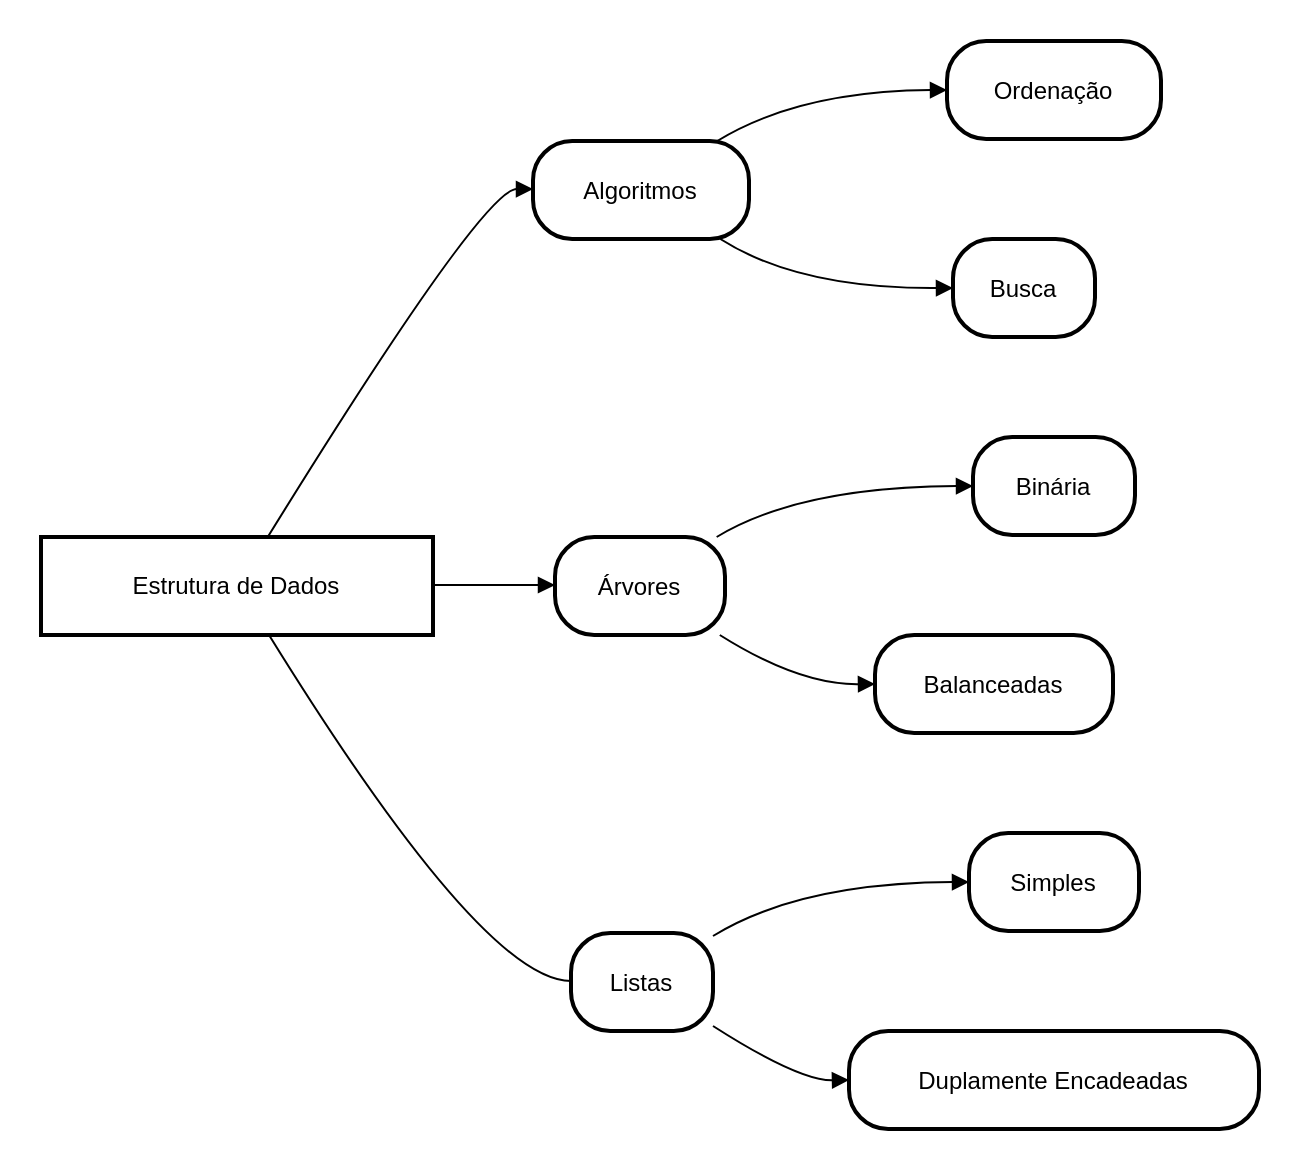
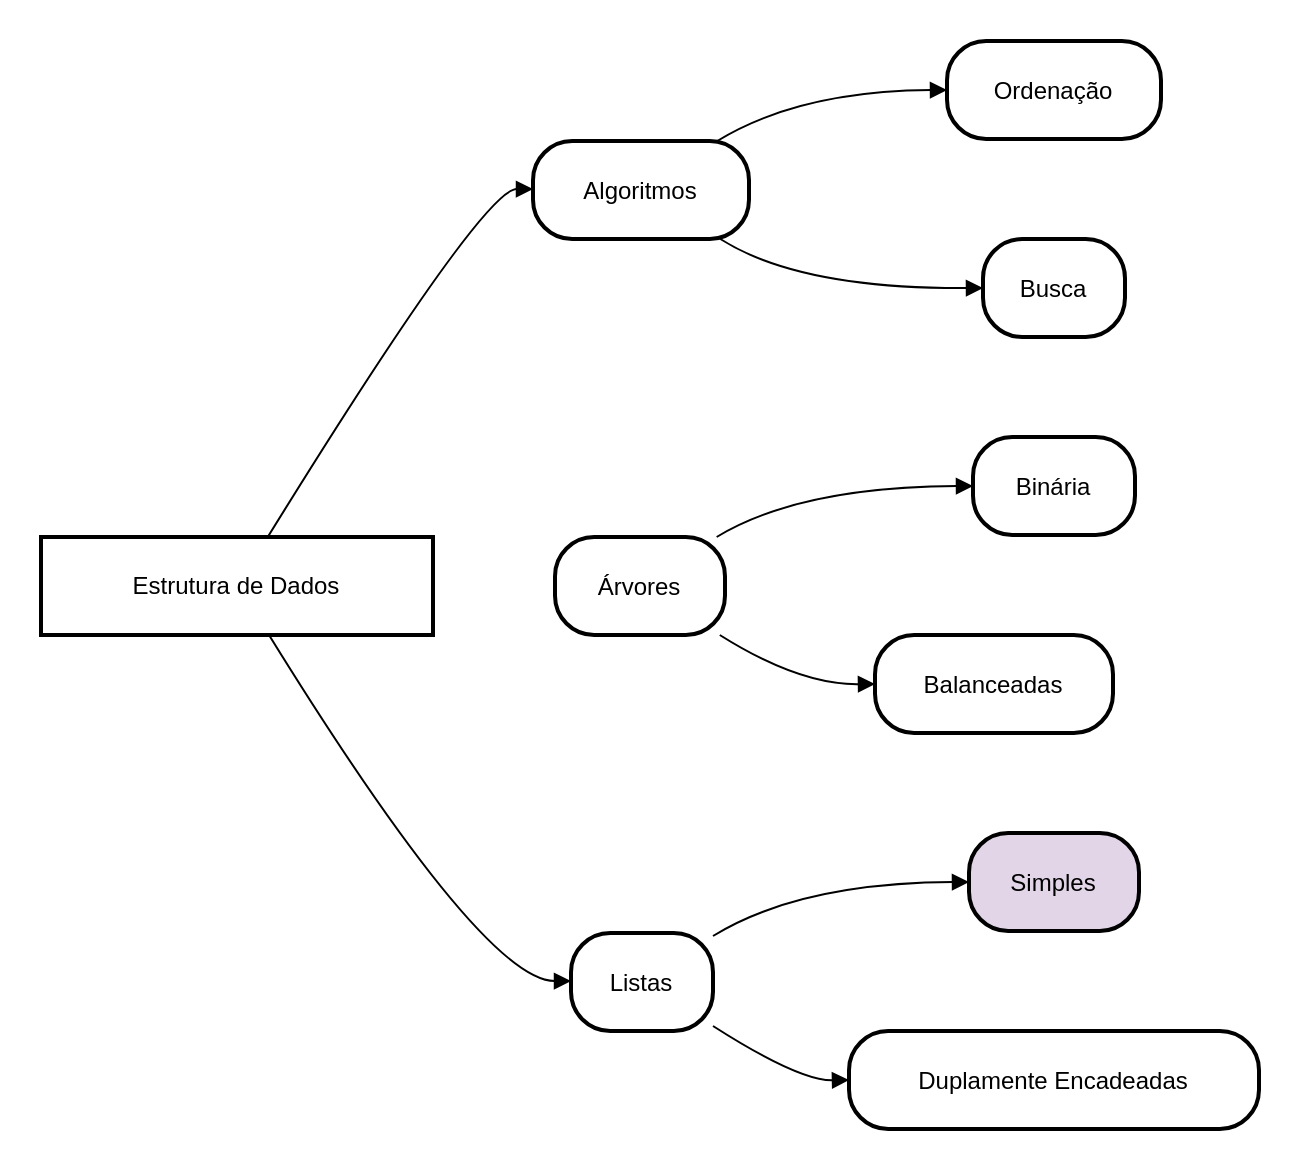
node "Busca": moved (1024, 288) -> (1054, 288)
edge "Estrutura de Dados" -> "Árvores": removed
edge "Estrutura de Dados" -- "Listas": arrowhead none -> block
node "Simples": fillcolor #ffffff -> #e1d5e7
